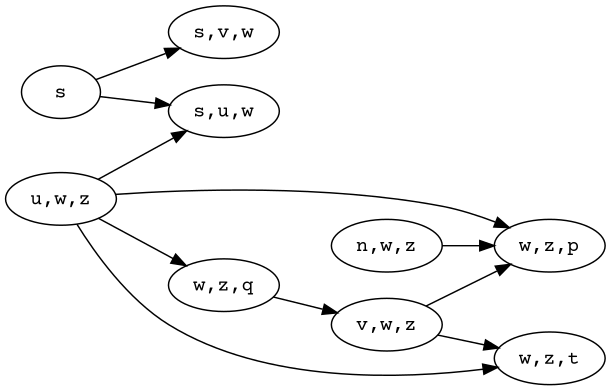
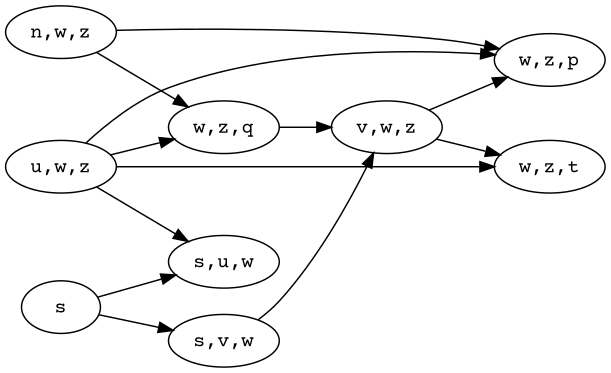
edge "n,w,z" -> "w,z,q": added
edge "s,v,w" -> "v,w,z": added
